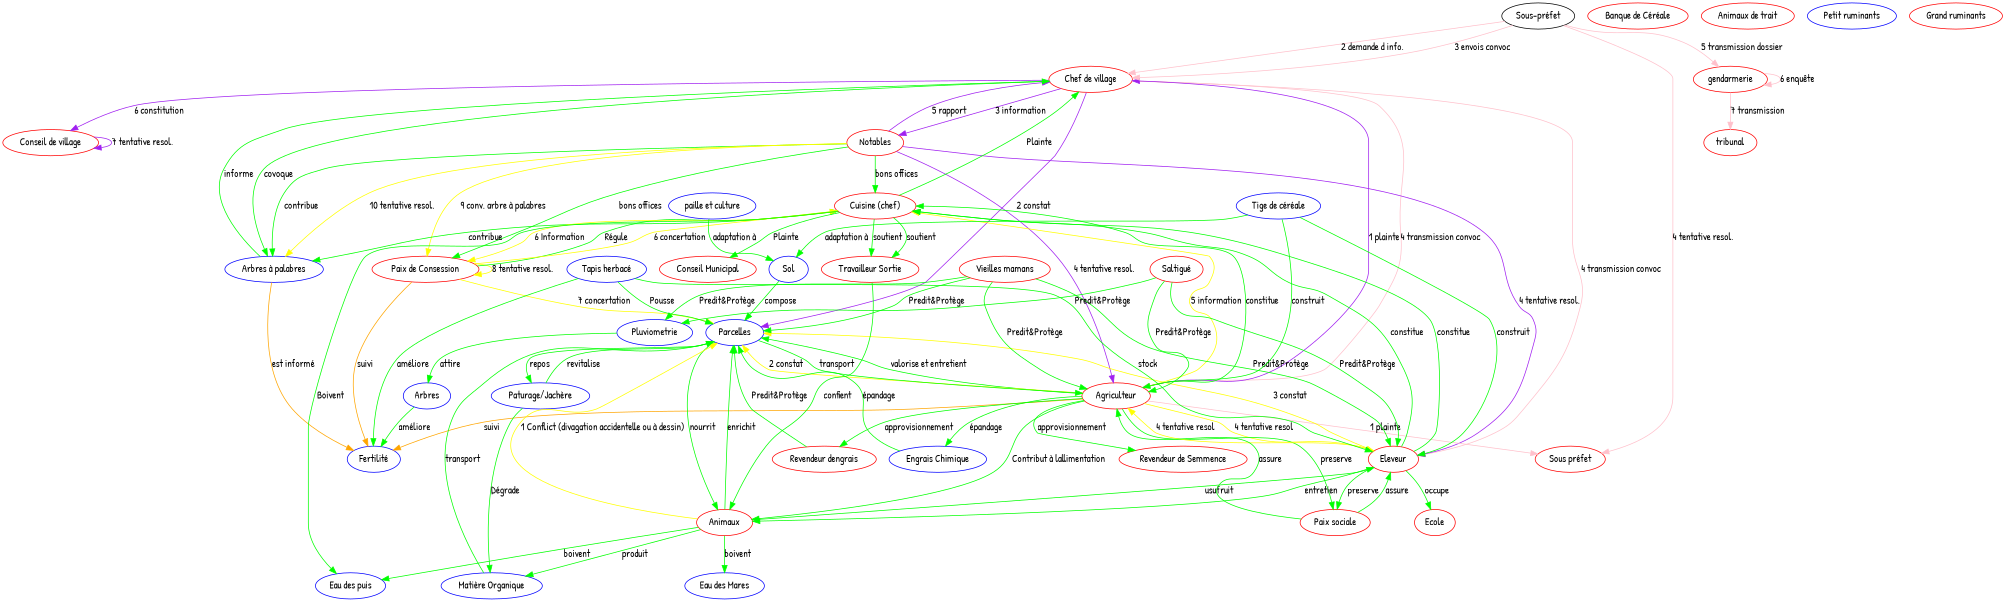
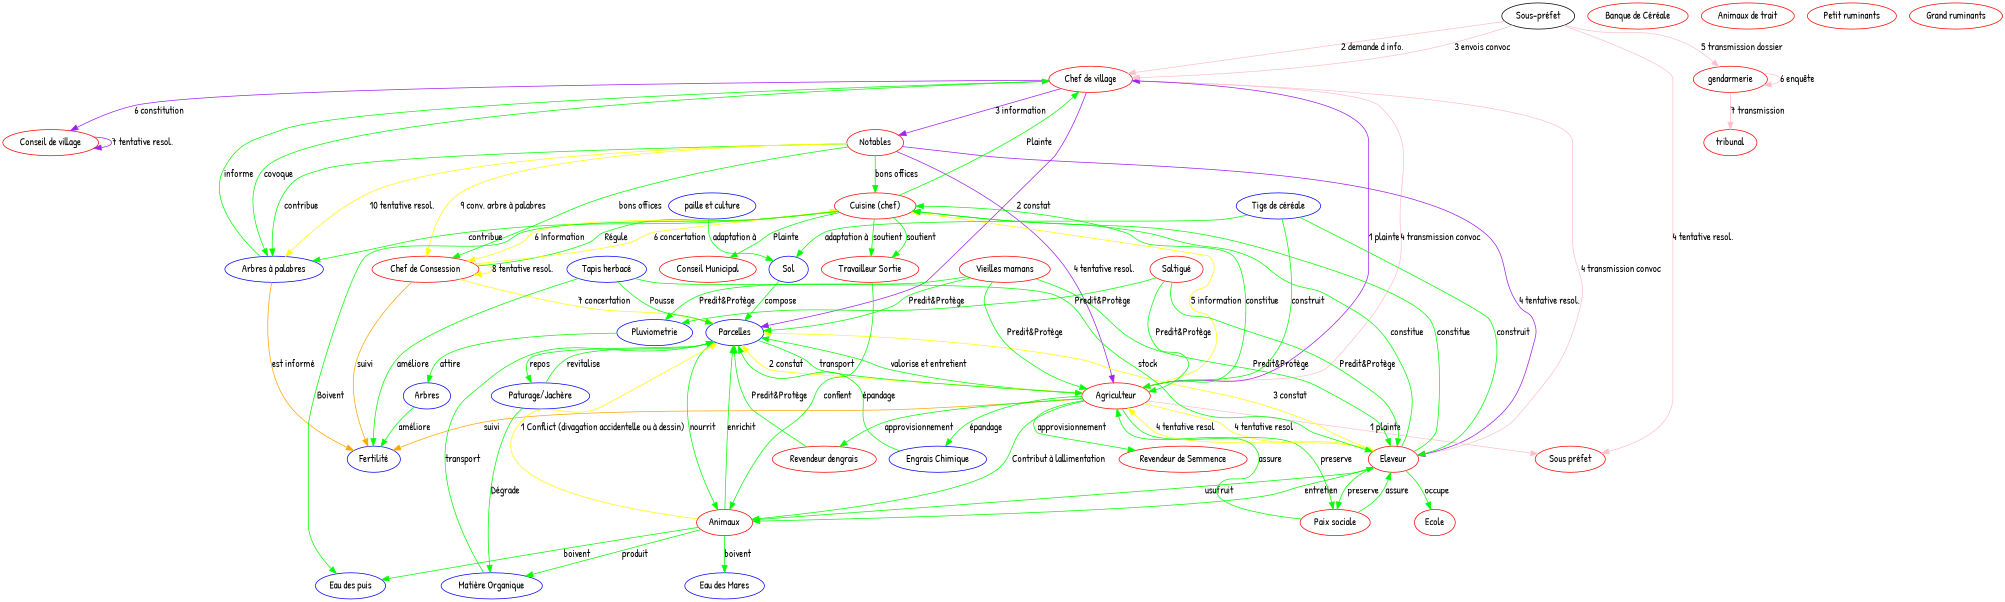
node "Petit ruminants": color blue -> red
edge "Notables" -> "Chef de village": removed, label "5 rapport"
node "Paix de Consession": label "Paix de Consession" -> "Chef de Consession"
